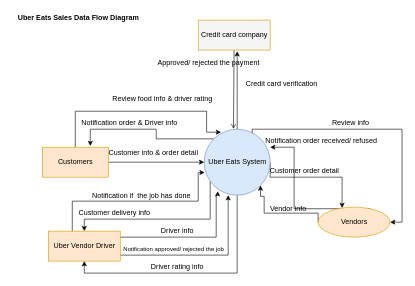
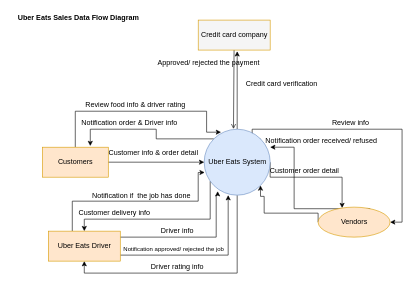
node "Review food info & driver rating": moved (162, 99) -> (135, 105)
node "Vendor info": removed
node "Uber Vendor Driver": label "Uber Vendor Driver" -> "Uber Eats Driver"
